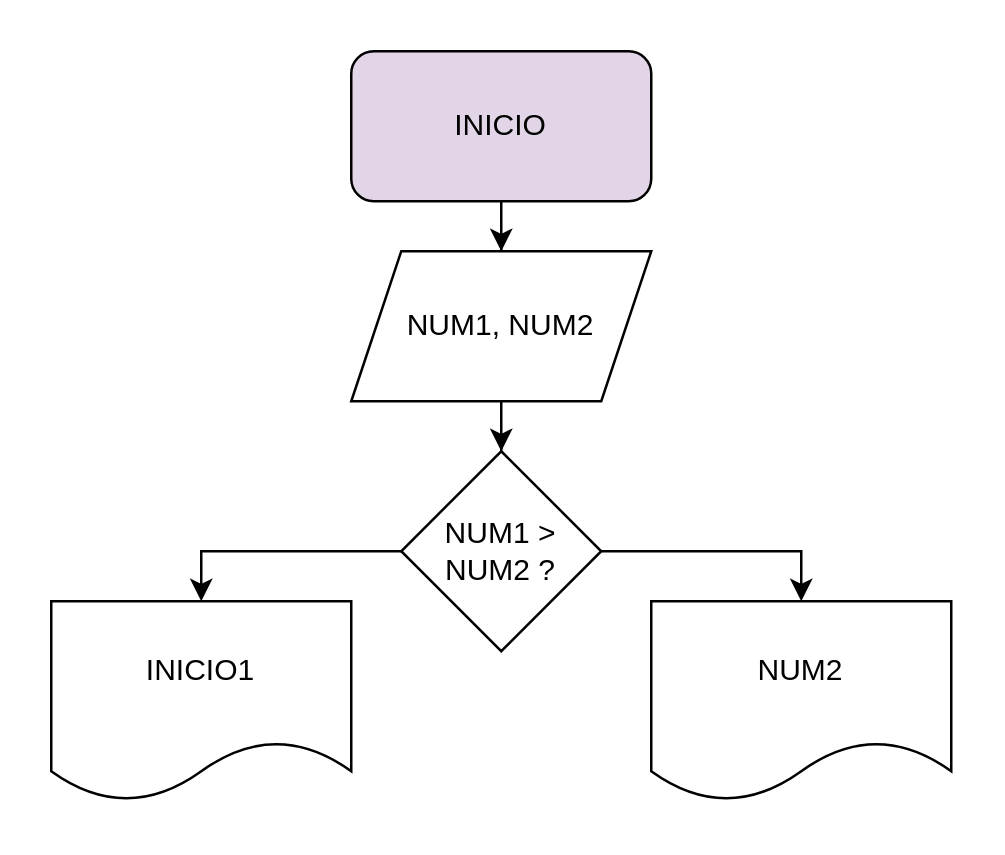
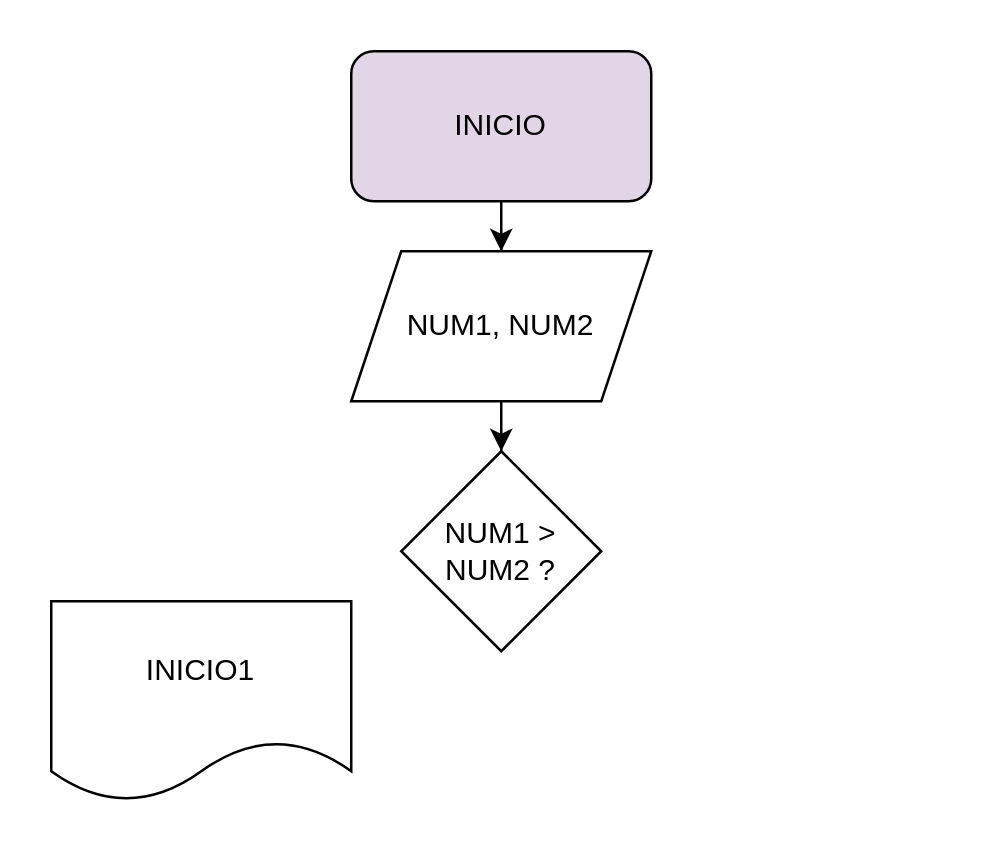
edge "NUM1 > NUM2 ?" -> "INICIO1": removed
edge "NUM1 > NUM2 ?" -> "NUM2": removed
node "NUM2": removed
